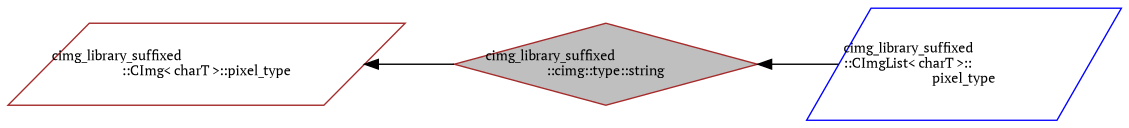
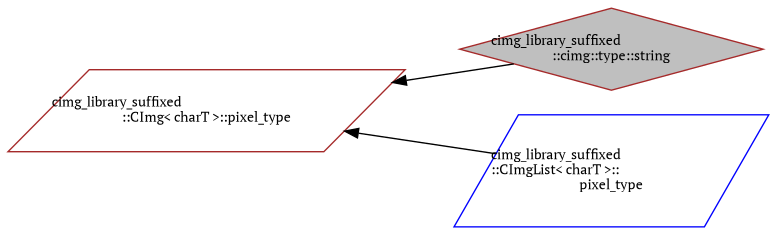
edge "cimg_library_suffixed ::CImgList< charT >:: pixel_type" -> "cimg_library_suffixed ::cimg::type::string": now "cimg_library_suffixed ::CImgList< charT >:: pixel_type" -> "cimg_library_suffixed ::CImg< charT >::pixel_type"
